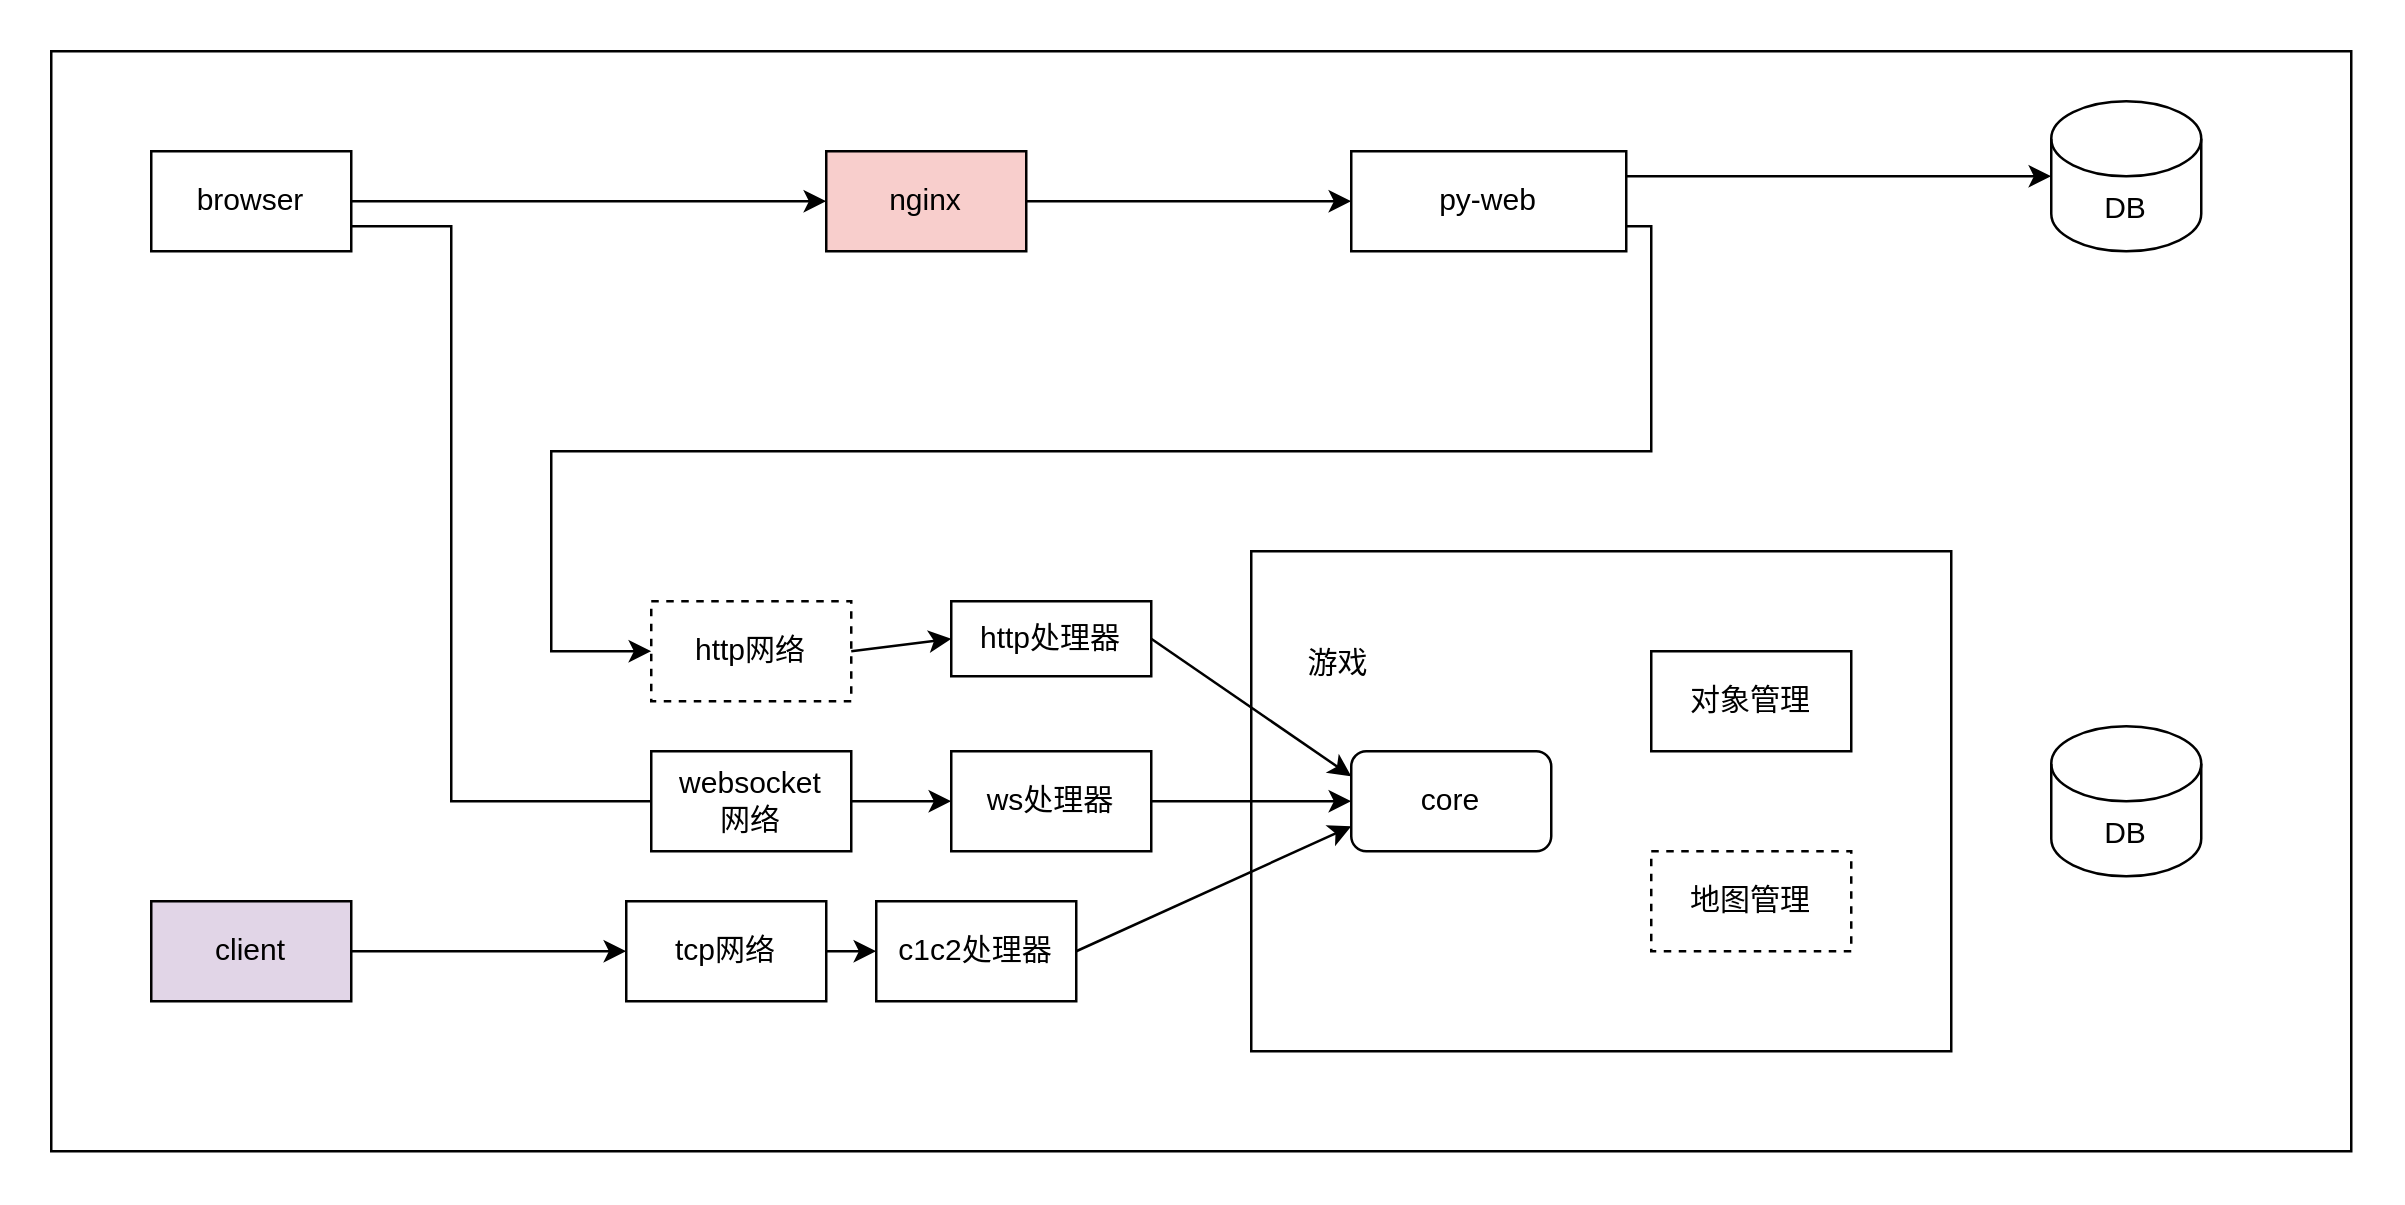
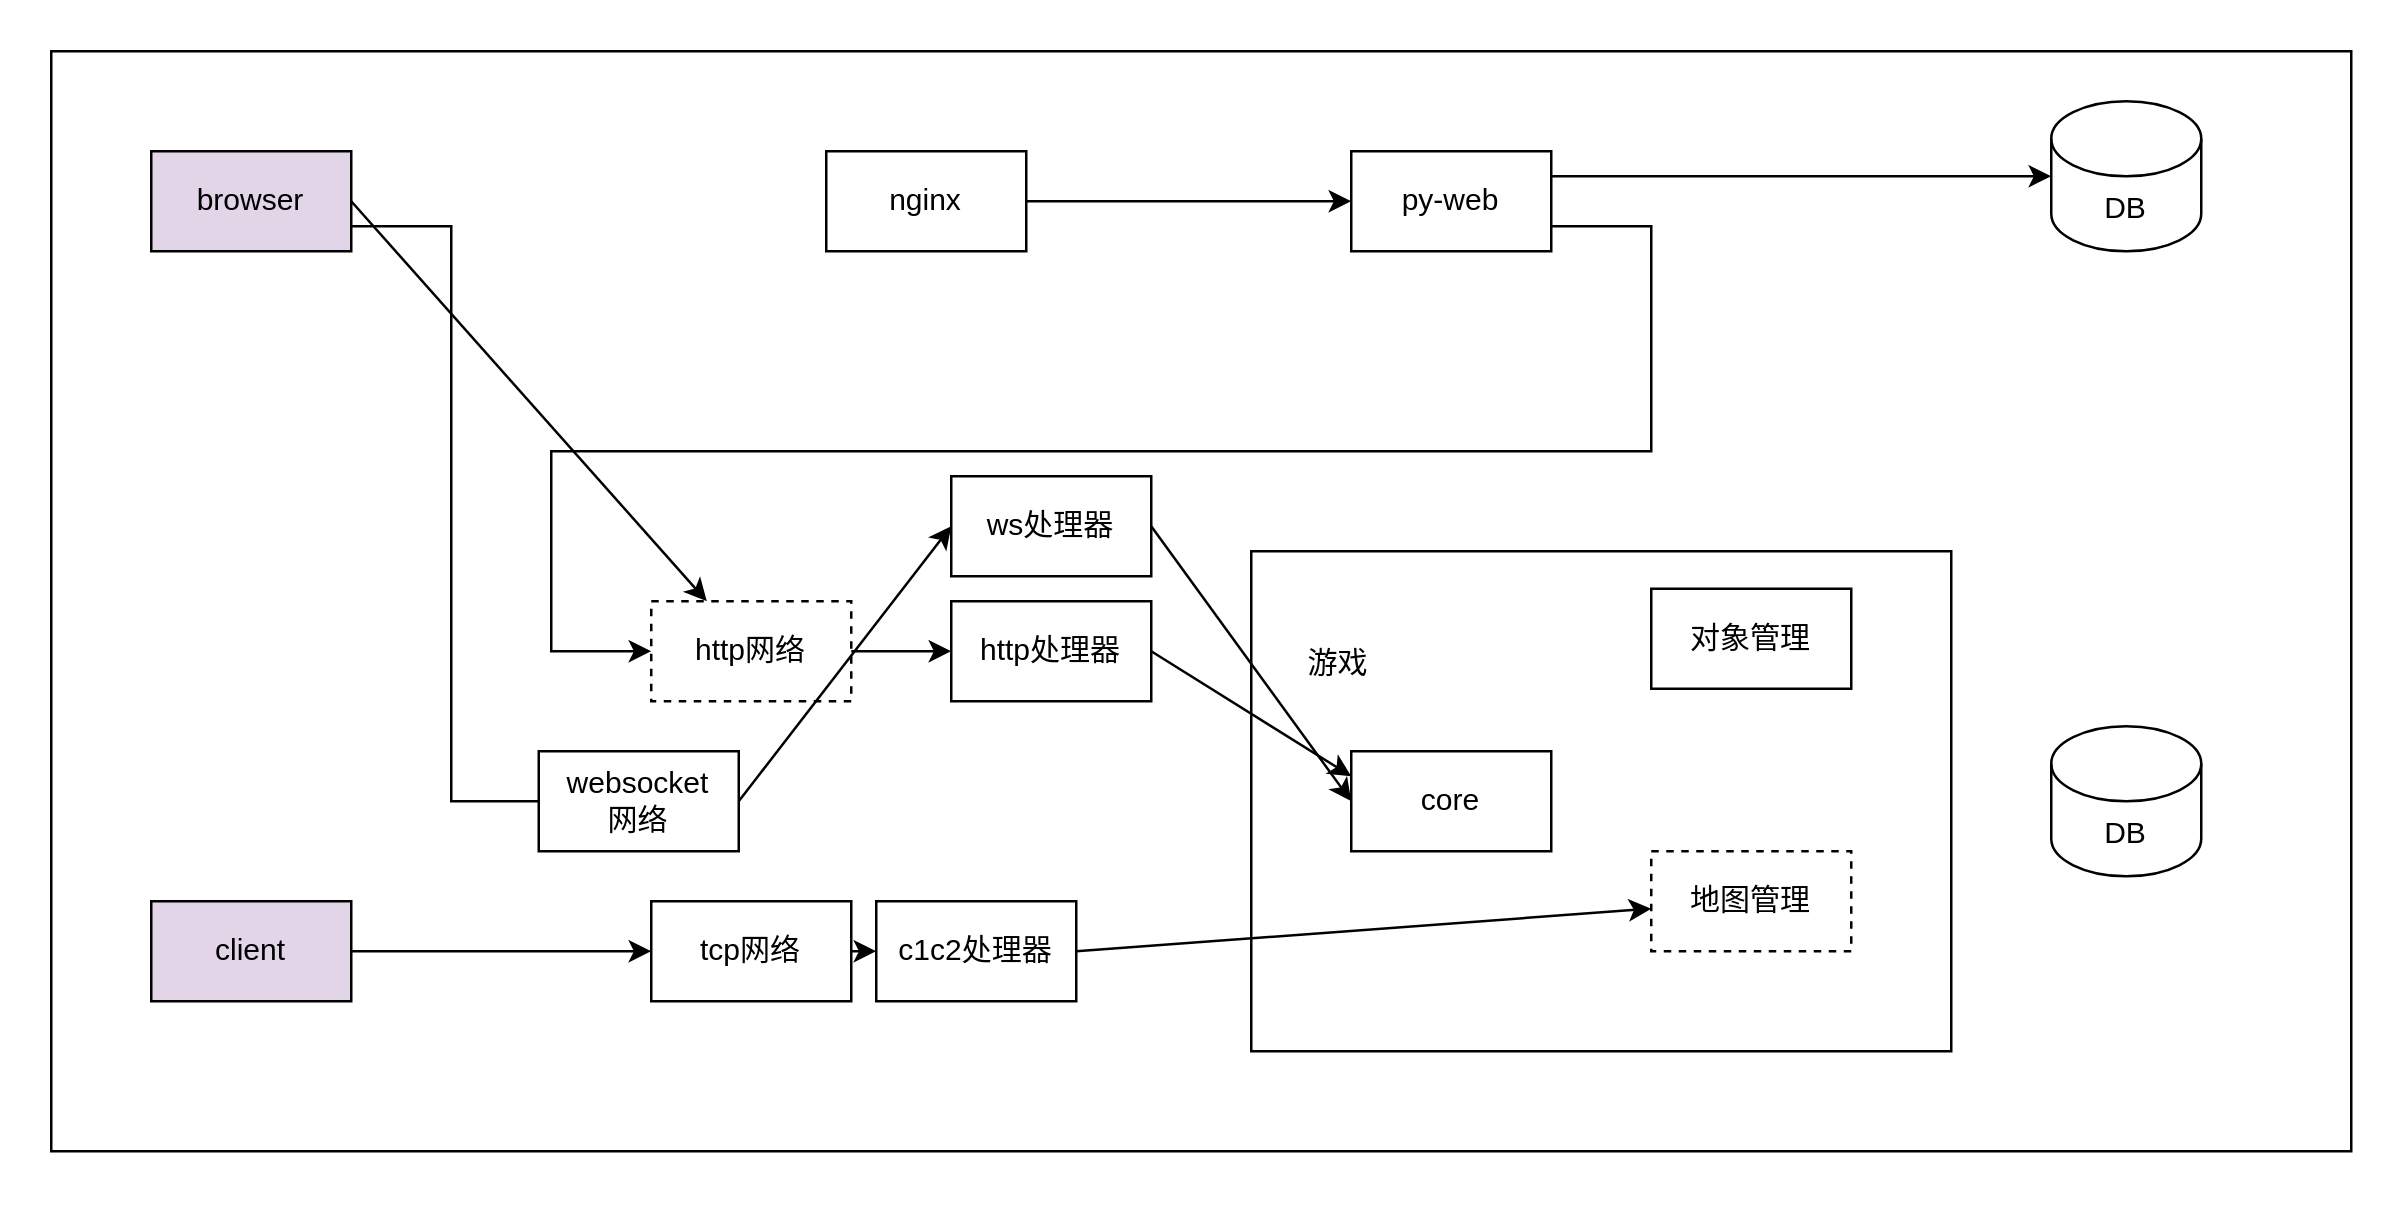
node "browser": fillcolor #ffffff -> #e1d5e7
edge "browser" -> "nginx": now "browser" -> "http网络"
node "nginx": fillcolor #f8cecc -> #ffffff
node "py-web": size 275x100 -> 200x100
node "http处理器": size 200x75 -> 200x100
node "对象管理": moved (1751, 701) -> (1751, 639)
node "websocket 网络": moved (751, 801) -> (639, 801)
node "ws处理器": moved (1051, 801) -> (1051, 526)
node "core": shape rounded rectangle -> rectangle
edge "c1c2处理器" -> "core": now "c1c2处理器" -> "地图管理"
node "tcp网络": moved (726, 951) -> (751, 951)
